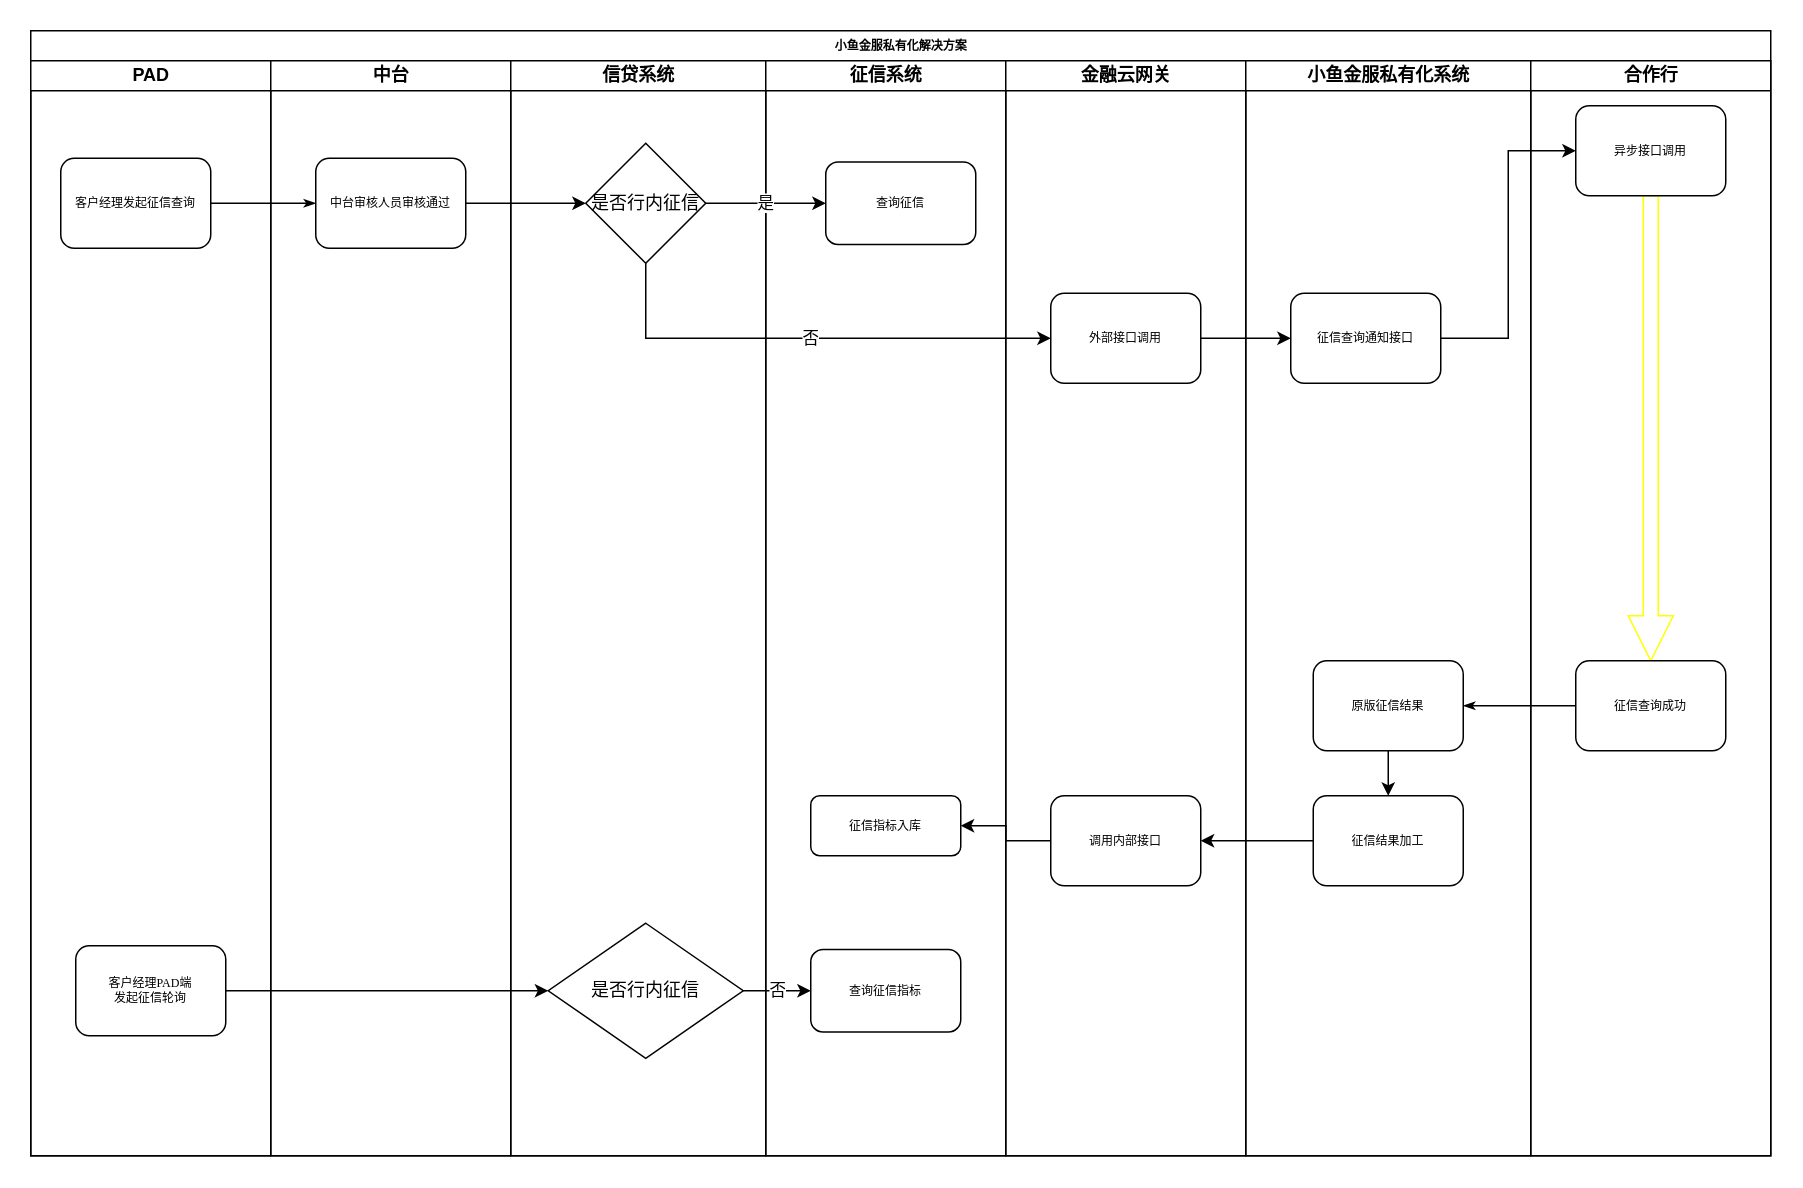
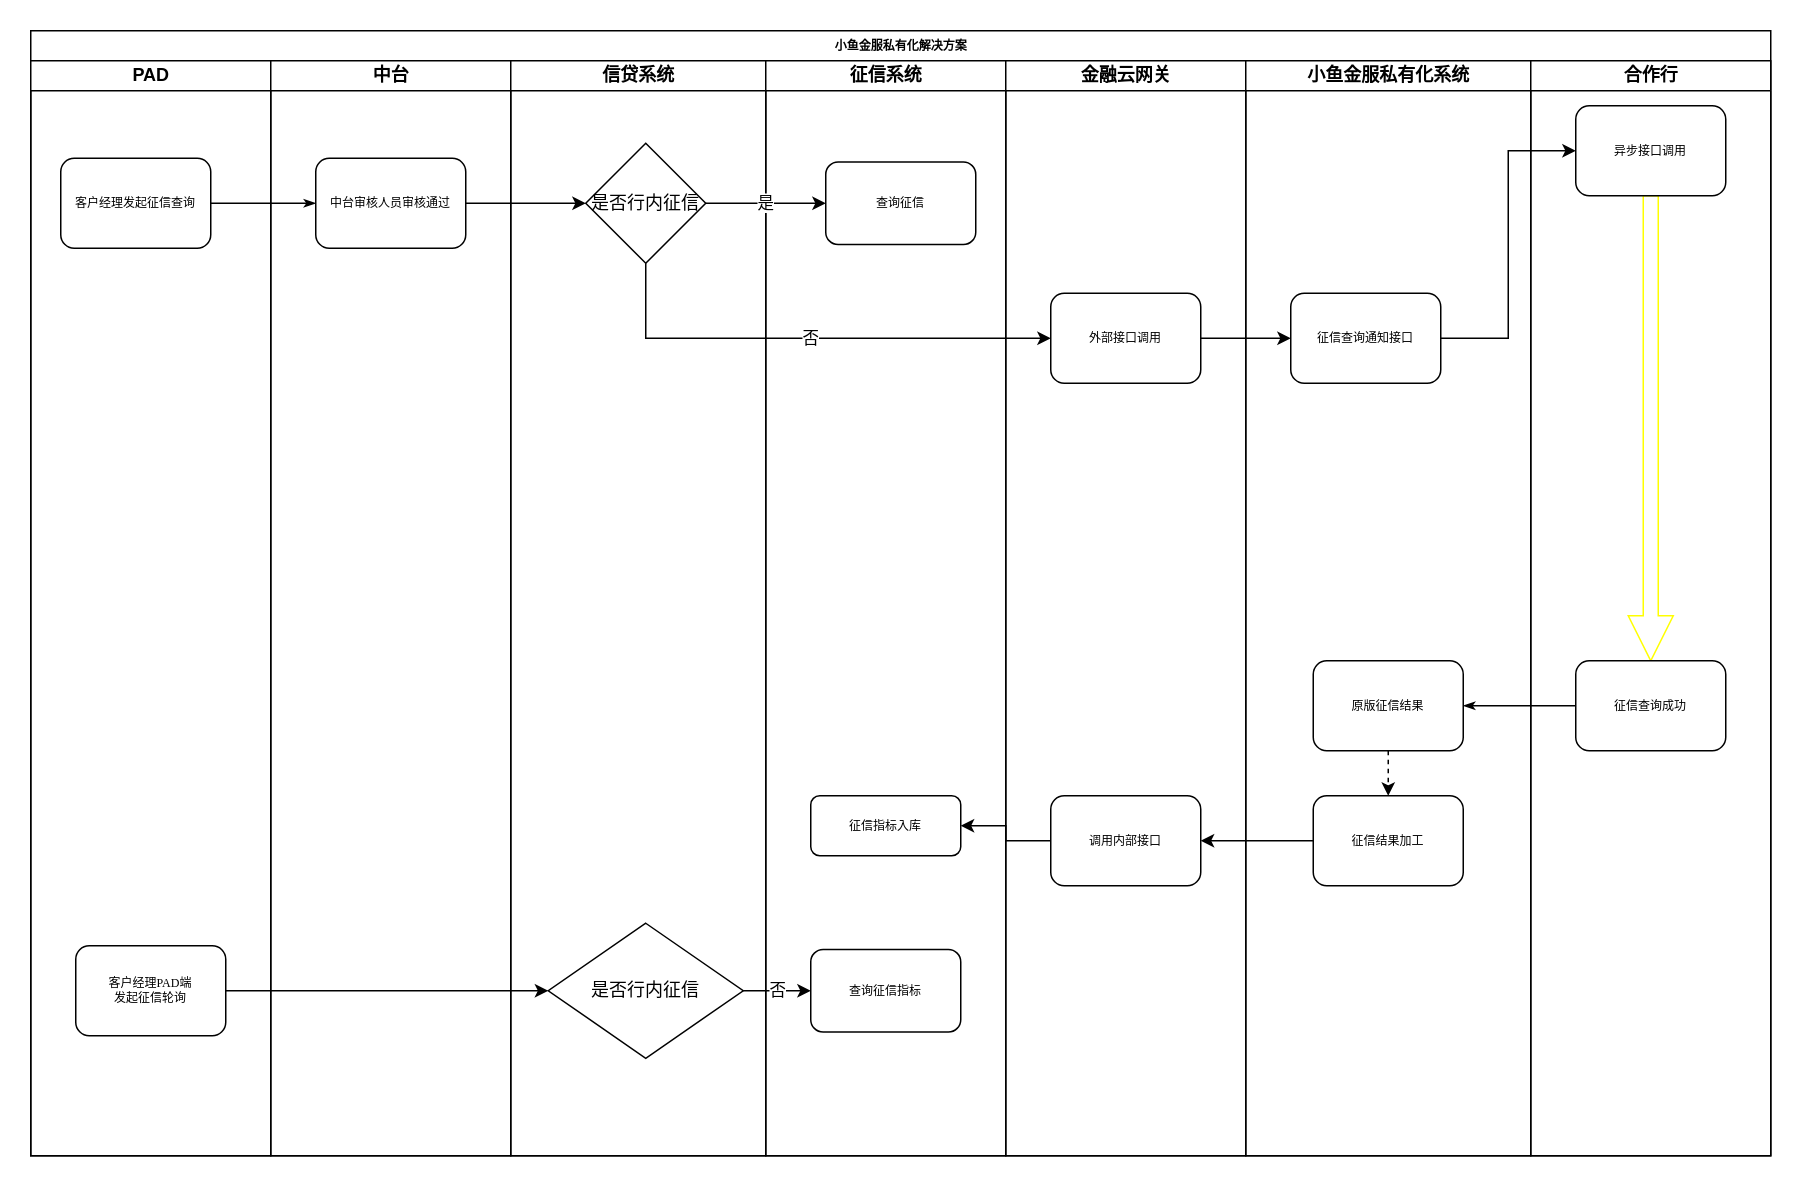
edge "原版征信结果" -> "征信结果加工": style solid -> dashed
